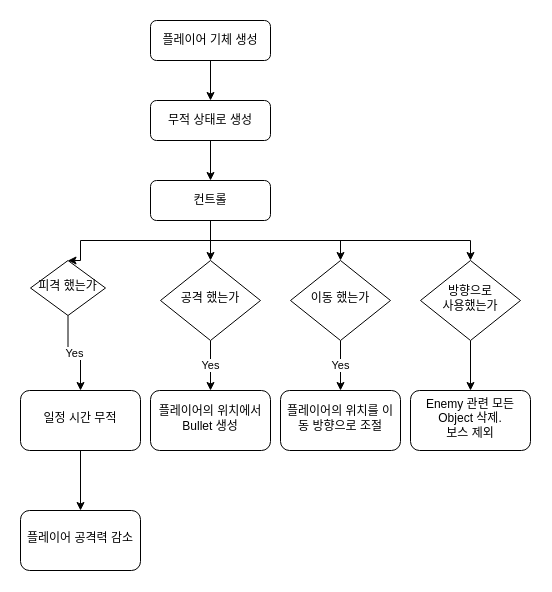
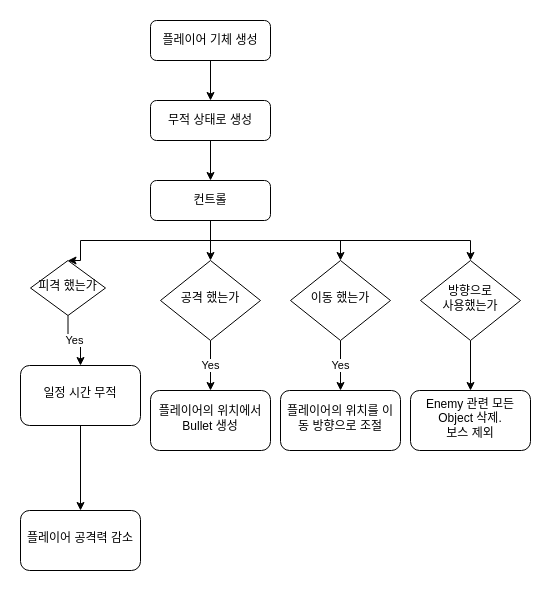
node "일정 시간 무적": moved (81, 421) -> (81, 396)
